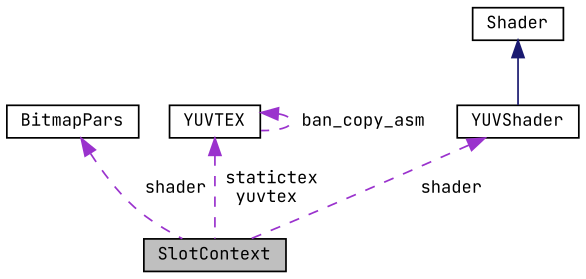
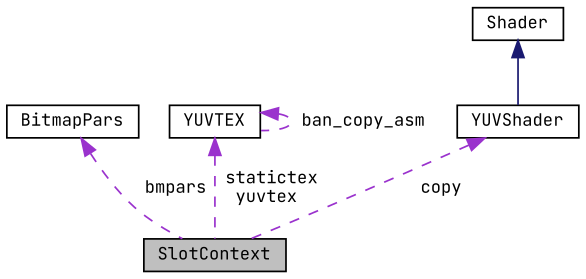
edge "SlotContext" -> "BitmapPars": label " shader" -> " bmpars"
edge "SlotContext" -> "YUVShader": label " shader" -> " copy"
